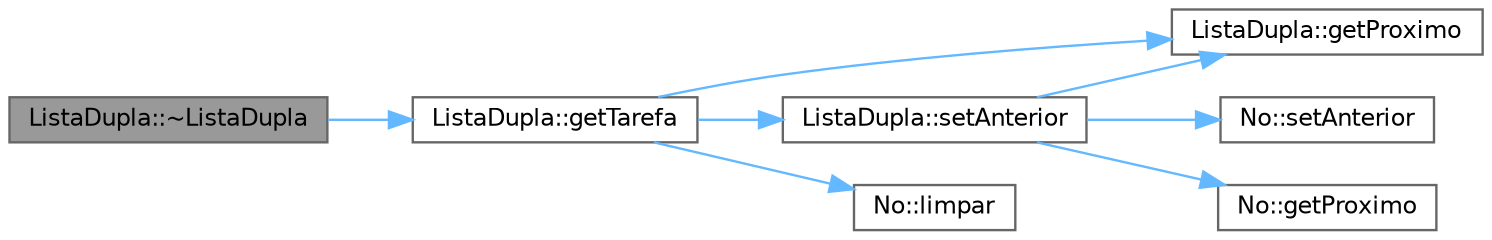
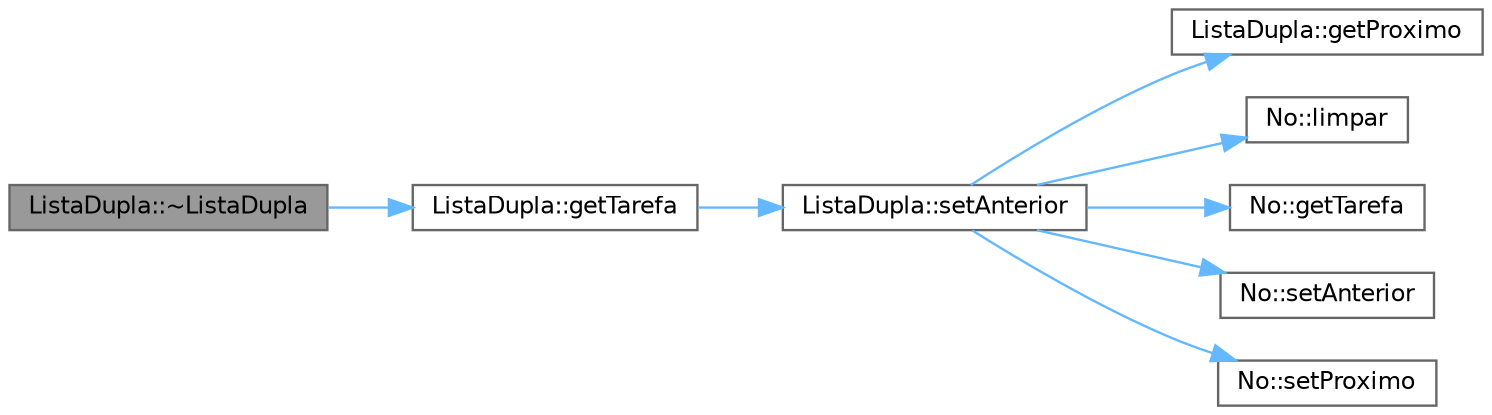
edge "ListaDupla::getTarefa" -> "ListaDupla::getProximo": removed
edge "ListaDupla::getTarefa" -> "No::limpar": now "ListaDupla::setAnterior" -> "No::limpar"
node "No::getProximo": label "No::getProximo" -> "No::setProximo"
node "No::getTarefa": added
